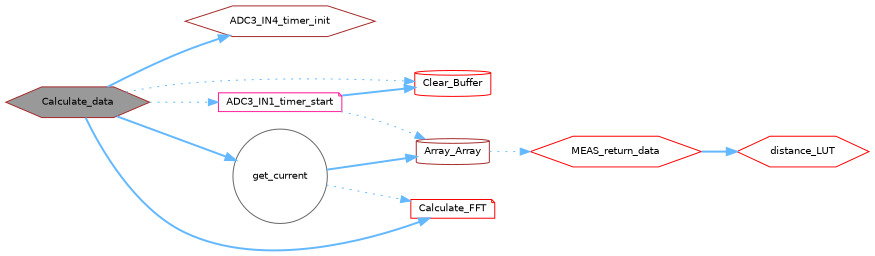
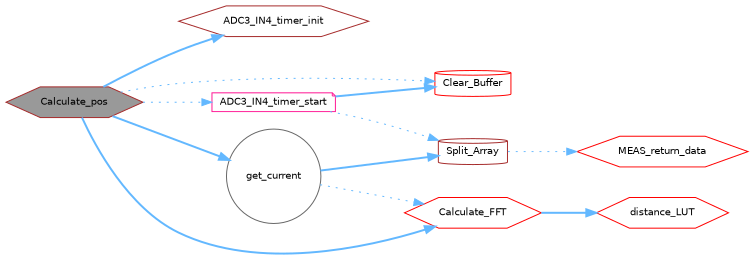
node "Calculate_data": label "Calculate_data" -> "Calculate_pos"
node "ADC3_IN1_timer_start": label "ADC3_IN1_timer_start" -> "ADC3_IN4_timer_start"
node "Array_Array": label "Array_Array" -> "Split_Array"
edge "MEAS_return_data" -> "distance_LUT": now "Calculate_FFT" -> "distance_LUT"
node "Calculate_FFT": shape note -> hexagon
